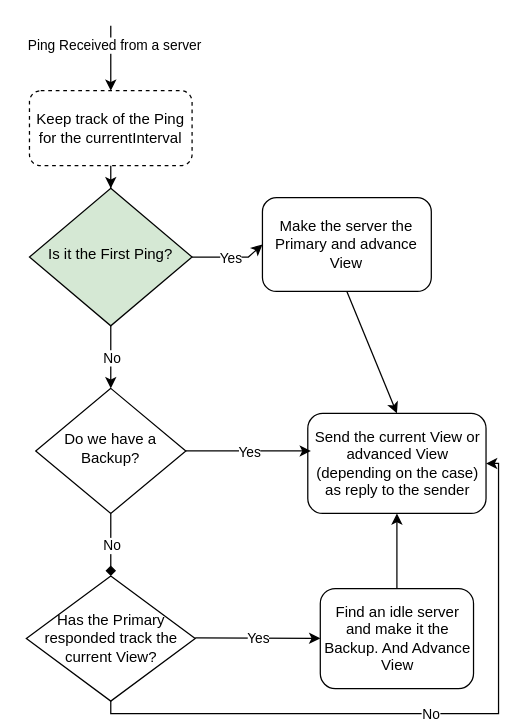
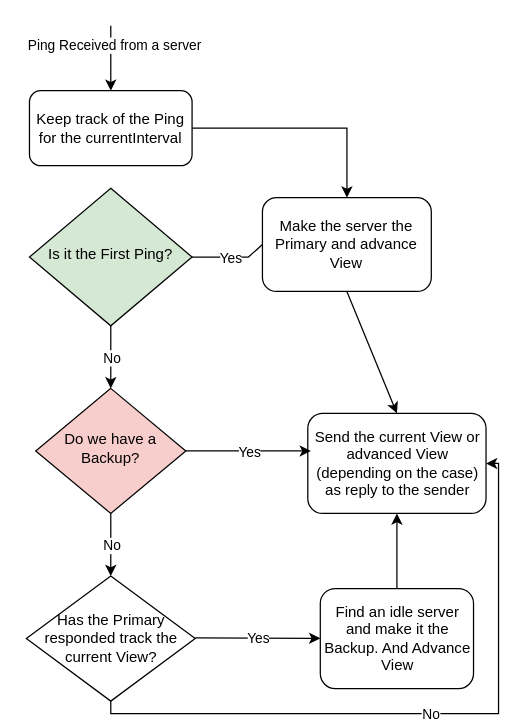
node "Keep track of the Ping for the currentInterval": style dashed -> solid
edge "Keep track of the Ping for the currentInterval" -> "Is it the First Ping?": now "Keep track of the Ping for the currentInterval" -> "Make the server the Primary and advance View"
edge "Is it the First Ping?" -> "Make the server the Primary and advance View": arrowhead classic -> none
node "Do we have a Backup?": fillcolor #ffffff -> #f8cecc
edge "Do we have a Backup?" -> "Has the Primary responded track the current View?": arrowhead diamond -> classic
